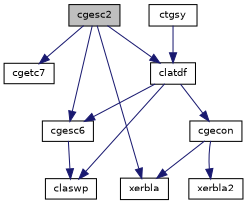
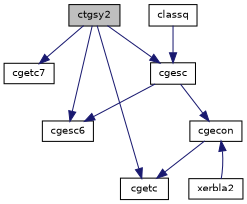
node "cgesc2": label "cgesc2" -> "ctgsy2"
node "ctgsy": label "ctgsy" -> "classq"
node "clatdf": label "clatdf" -> "cgesc"
edge "cgecon" -> "xerbla2": reversed
node "claswp": removed
node "xerbla": label "xerbla" -> "cgetc"
